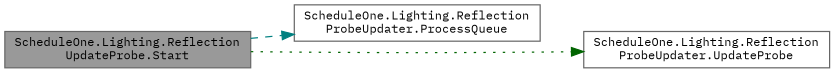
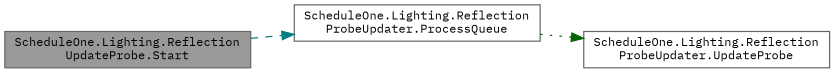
edge "ScheduleOne.Lighting.Reflection UpdateProbe.Start" -> "ScheduleOne.Lighting.Reflection ProbeUpdater.UpdateProbe": now "ScheduleOne.Lighting.Reflection ProbeUpdater.ProcessQueue" -> "ScheduleOne.Lighting.Reflection ProbeUpdater.UpdateProbe"
